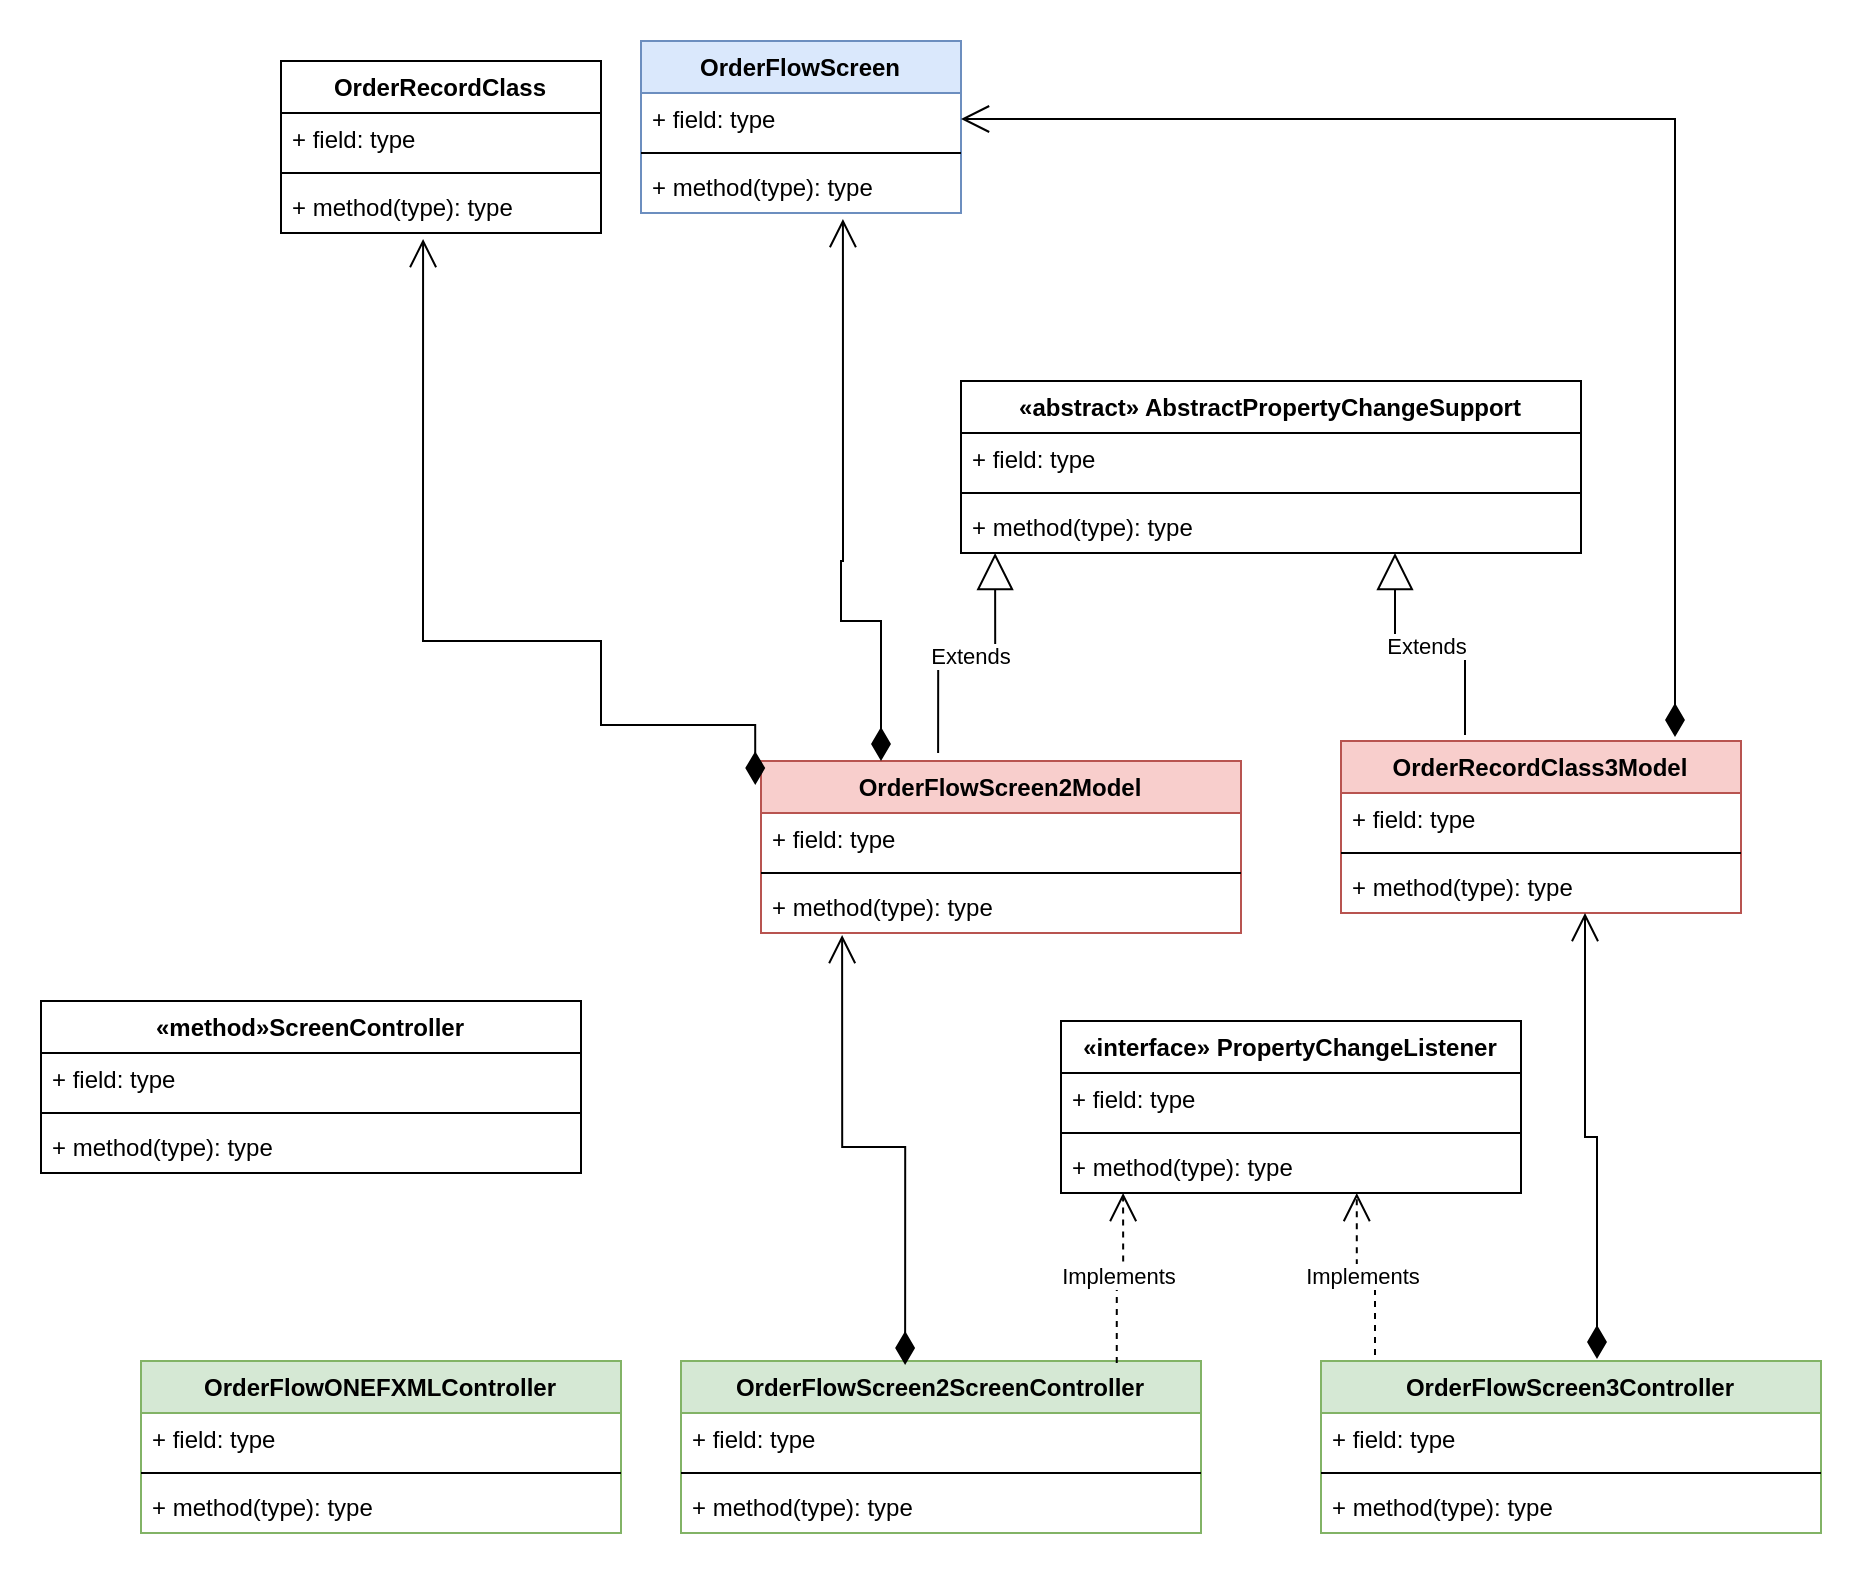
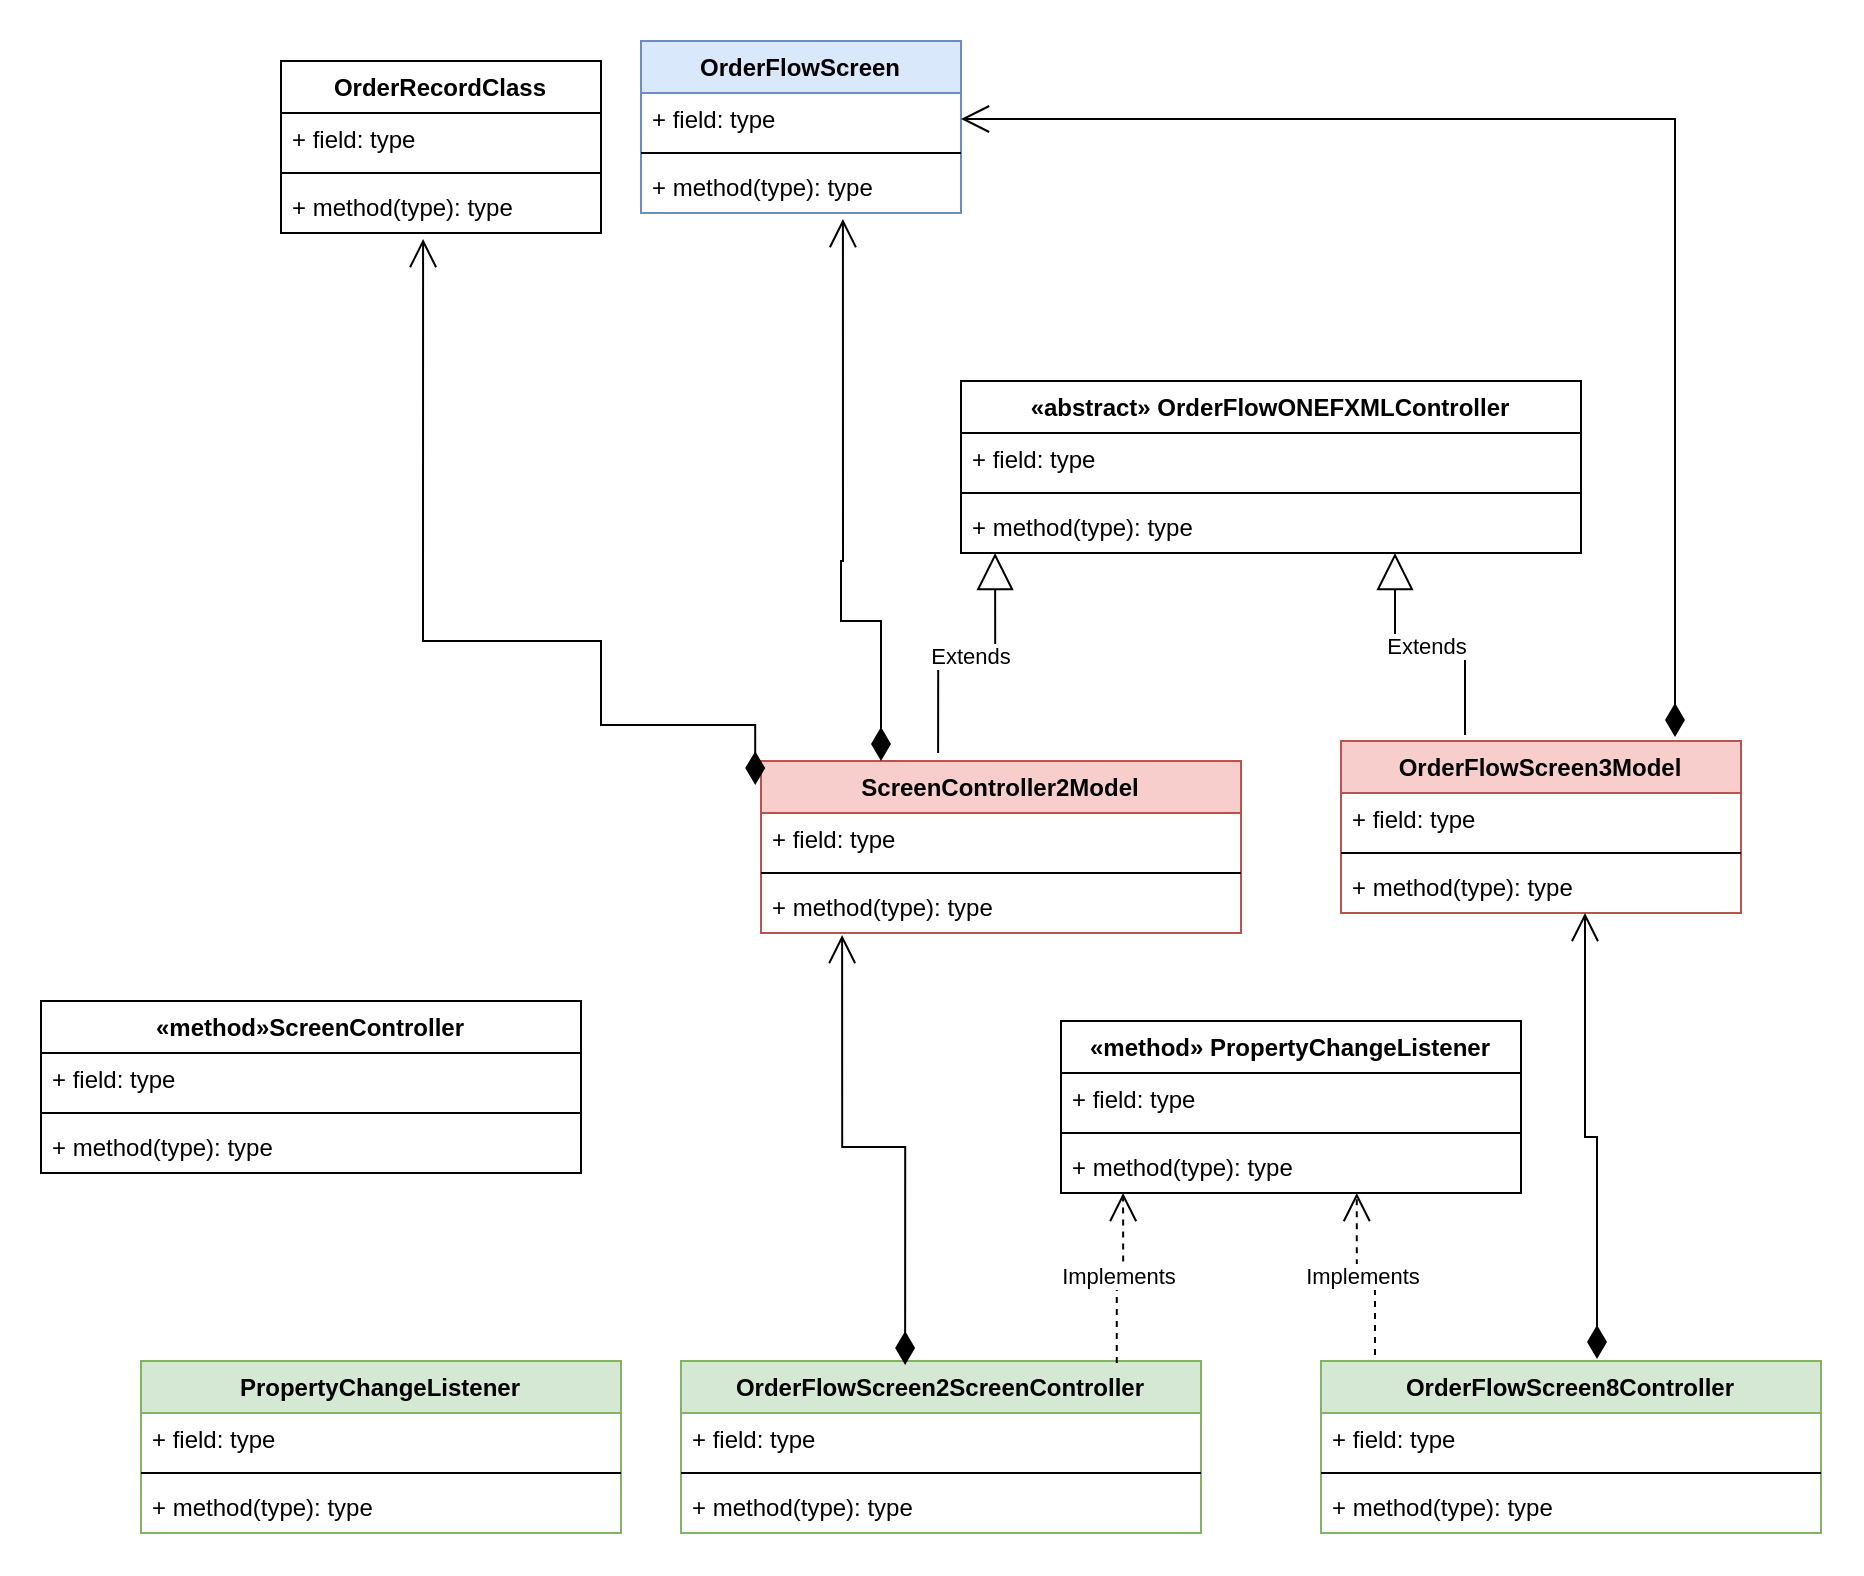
node "«abstract» AbstractPropertyChangeSupport": label "«abstract» AbstractPropertyChangeSupport" -> "«abstract» OrderFlowONEFXMLController"
node "OrderRecordClass3Model": label "OrderRecordClass3Model" -> "OrderFlowScreen3Model"
node "OrderFlowScreen2Model": label "OrderFlowScreen2Model" -> "ScreenController2Model"
node "«interface» PropertyChangeListener": label "«interface» PropertyChangeListener" -> "«method» PropertyChangeListener"
node "OrderFlowONEFXMLController": label "OrderFlowONEFXMLController" -> "PropertyChangeListener"
node "OrderFlowScreen3Controller": label "OrderFlowScreen3Controller" -> "OrderFlowScreen8Controller"
